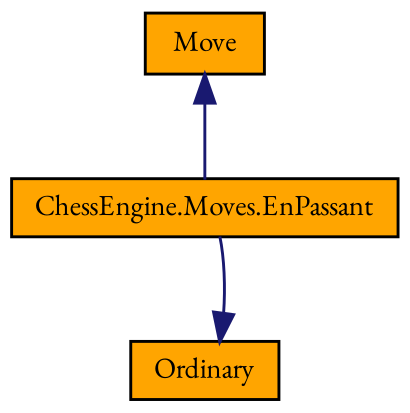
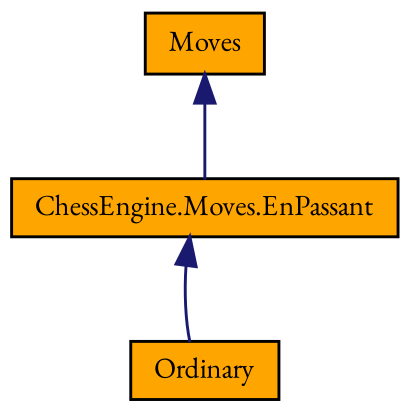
node "Move": label "Move" -> "Moves"
edge "ChessEngine.Moves.EnPassant" -> "Ordinary": reversed
